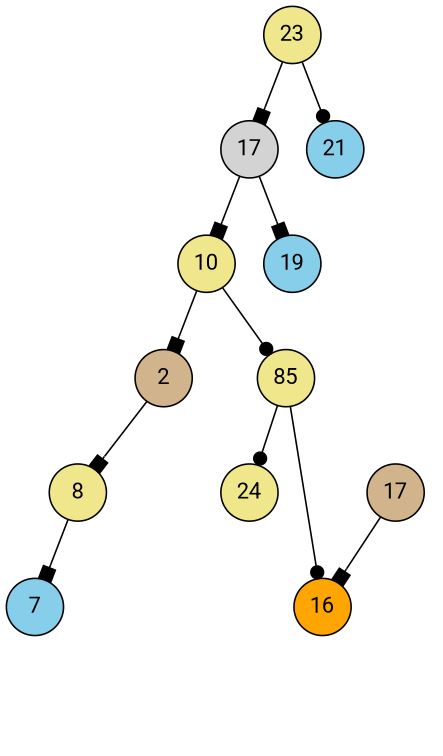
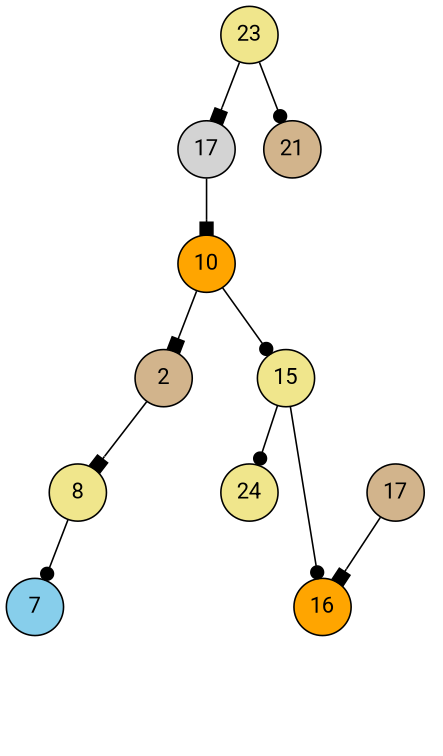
node "21": fillcolor skyblue -> tan
node "10": fillcolor khaki -> orange
node "19": removed
node "85": label "85" -> "15"
edge "8" -> "7": arrowhead box -> dot
